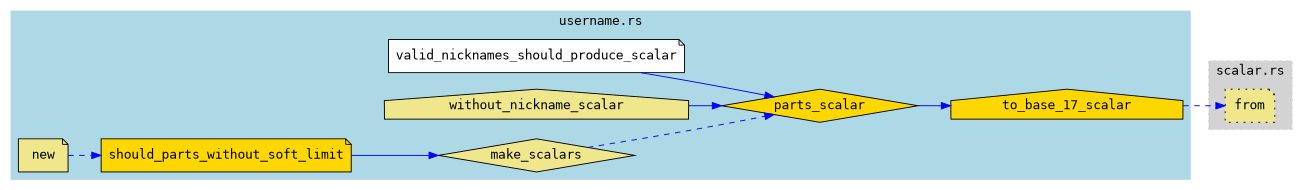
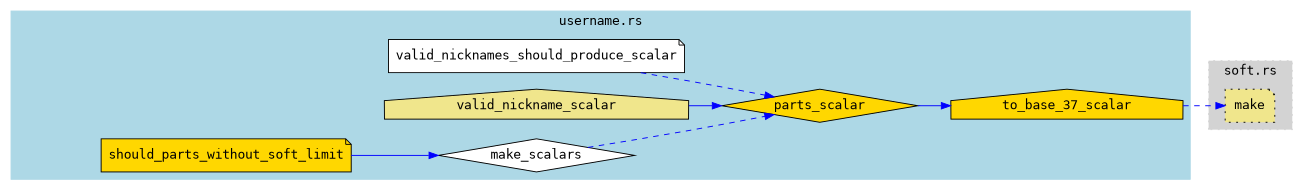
cluster "scalar.rs": label "scalar.rs" -> "soft.rs"
edge "valid_nicknames_should_produce_scalar" -> "parts_scalar": style solid -> dashed
node "without_nickname_scalar": label "without_nickname_scalar" -> "valid_nickname_scalar"
node "to_base_17_scalar": label "to_base_17_scalar" -> "to_base_37_scalar"
node "from": label "from" -> "make"
node "new": removed
node "make_scalars": fillcolor khaki -> white
